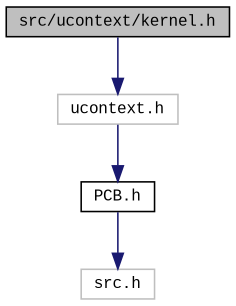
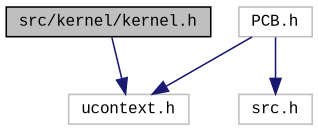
node "src/ucontext/kernel.h": label "src/ucontext/kernel.h" -> "src/kernel/kernel.h"
edge "ucontext.h" -> "PCB.h": reversed
node "PCB.h": color black -> grey75
